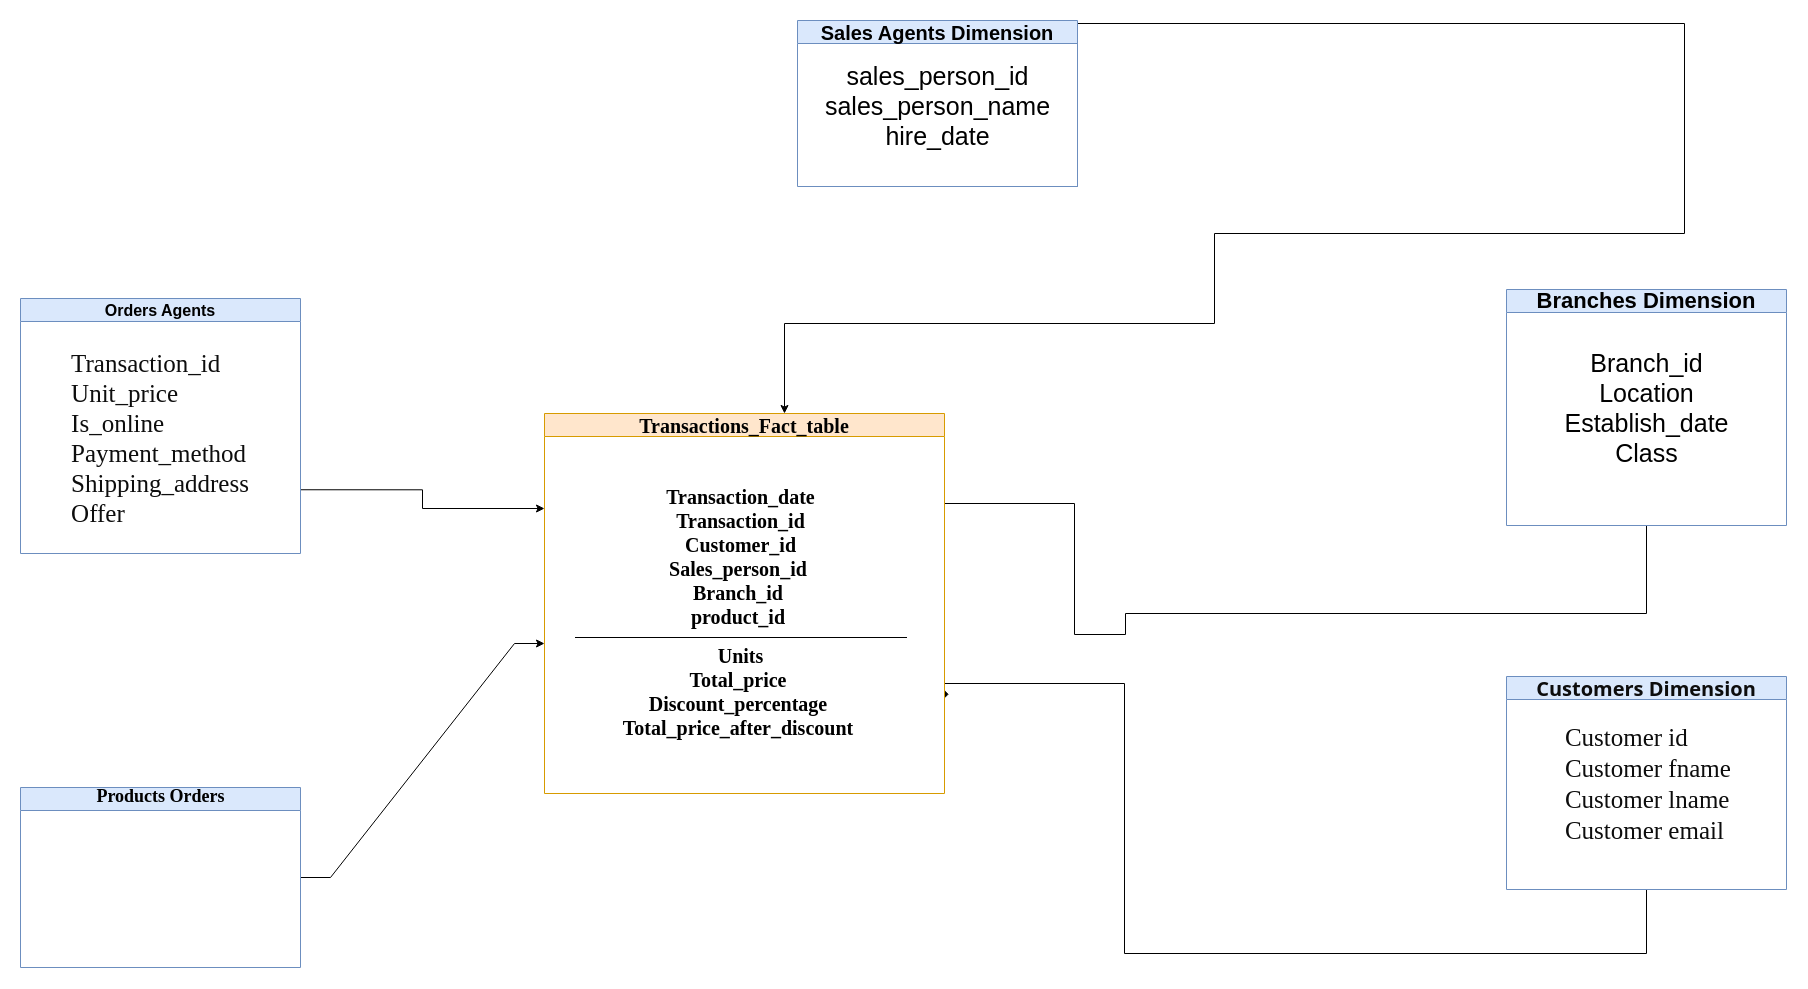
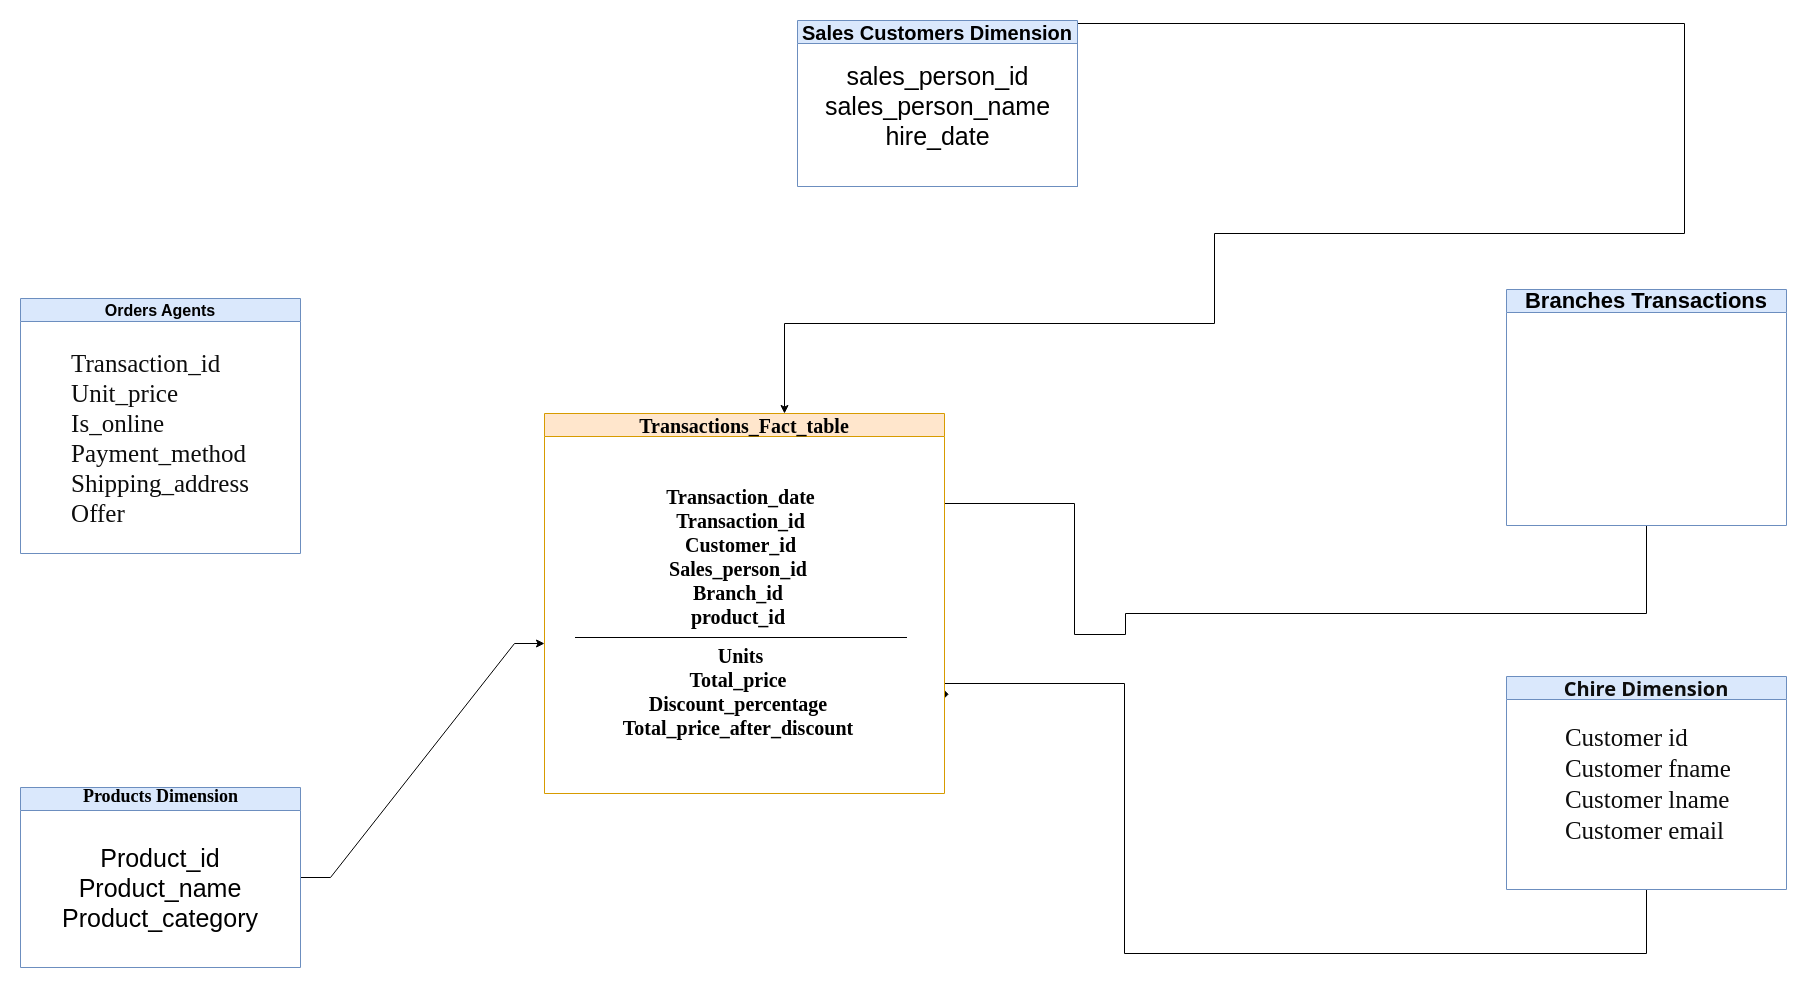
node "Sales Agents Dimension": label "Sales Agents Dimension" -> "Sales Customers Dimension"
node "Branches Dimension": label "Branches Dimension" -> "Branches Transactions"
node "Branch_id Location Establish_date Class": removed
edge "Orders Agents" -> "Transactions_Fact_table": removed
node "Customers Dimension": label "Customers Dimension" -> "Chire Dimension"
node "Products Orders": label "Products Orders" -> "Products Dimension"
node "Product_id Product_name Product_category": added
